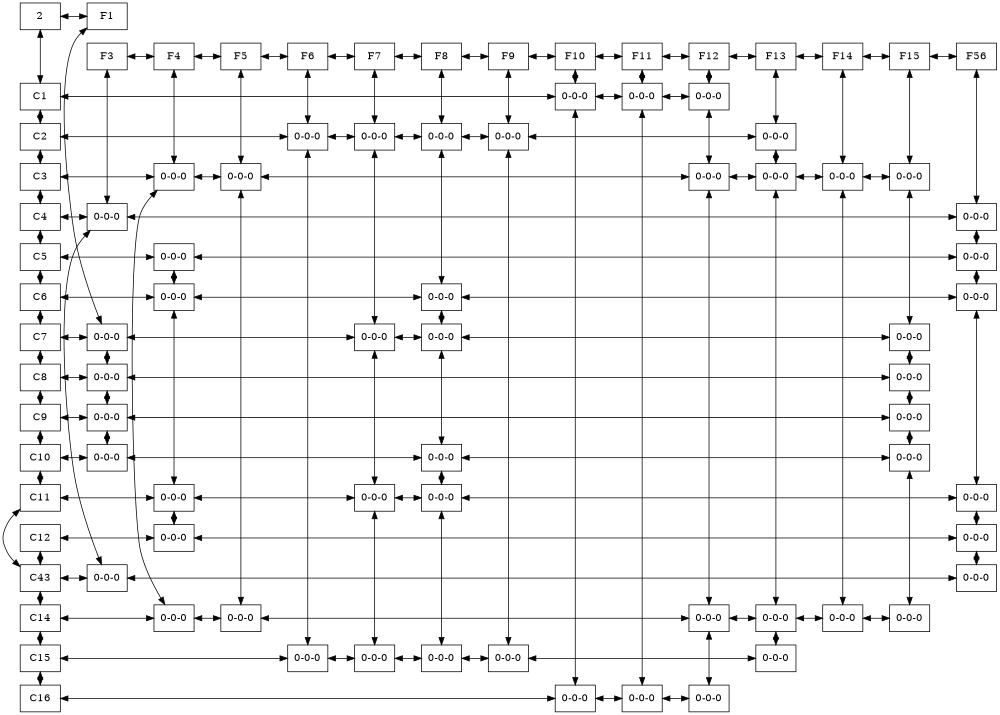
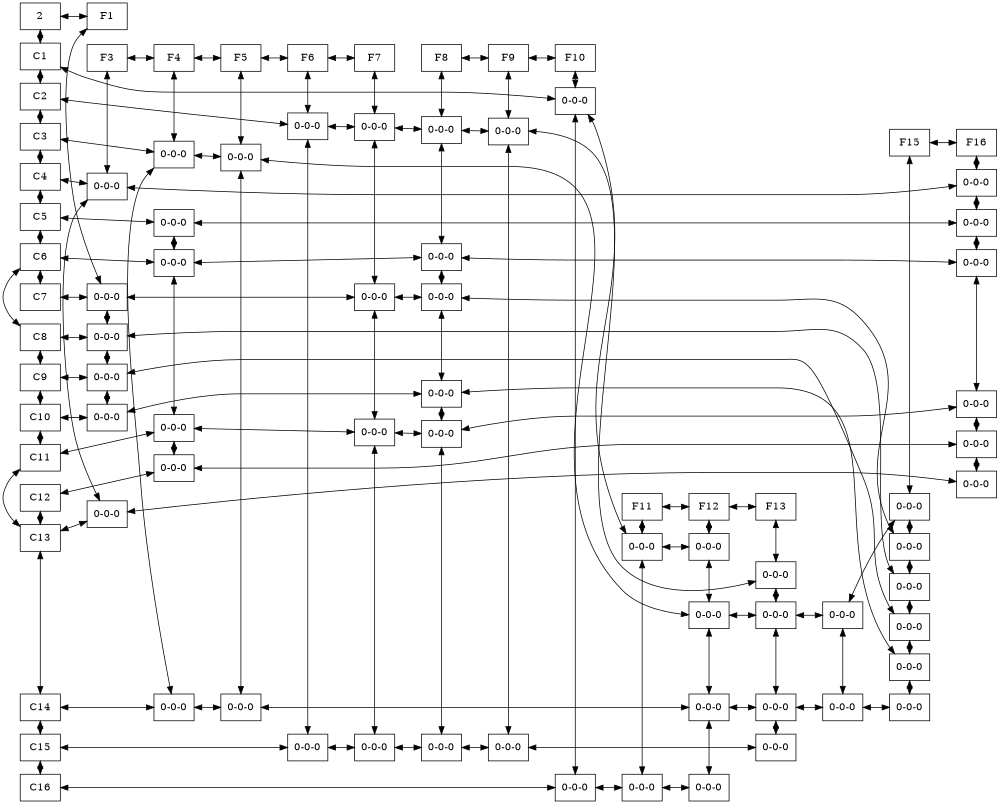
edge "F7" -- "F8": removed
edge "F10" -- "F11": removed
node "F14": removed
node "F56": label "F56" -> "F16"
edge "C7" -- "C8": now "C6" -- "C8"
node "C43": label "C43" -> "C13"
